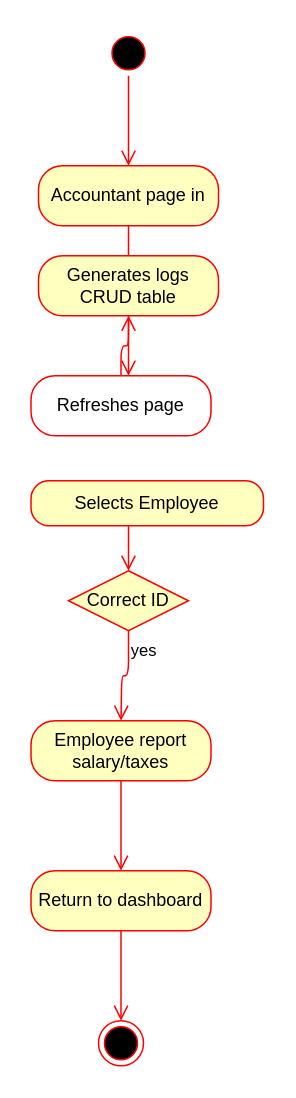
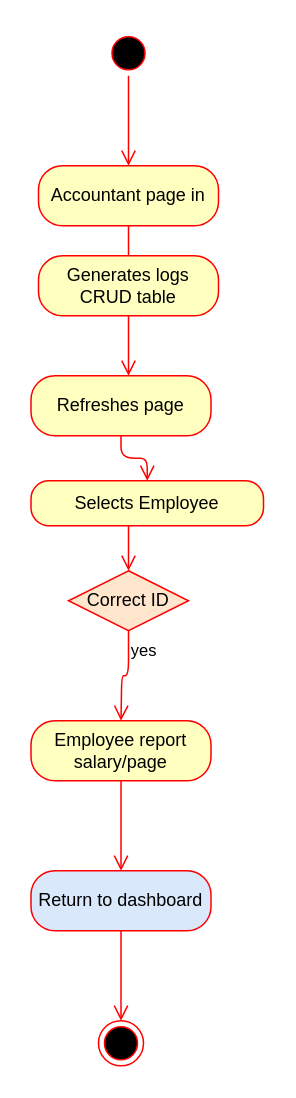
edge "Refreshes page" -> "Generates logs CRUD table": now "Refreshes page" -> "Selects Employee"
node "Refreshes page": fillcolor #ffffff -> #ffffc0
node "Correct ID": fillcolor #ffffc0 -> #ffe6cc
node "Employee report salary/taxes": label "Employee report salary/taxes" -> "Employee report salary/page"
node "Return to dashboard": fillcolor #ffffc0 -> #dae8fc
